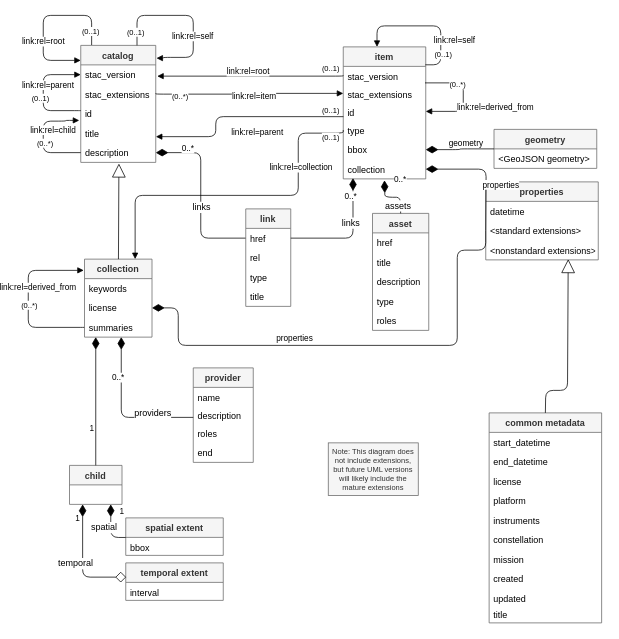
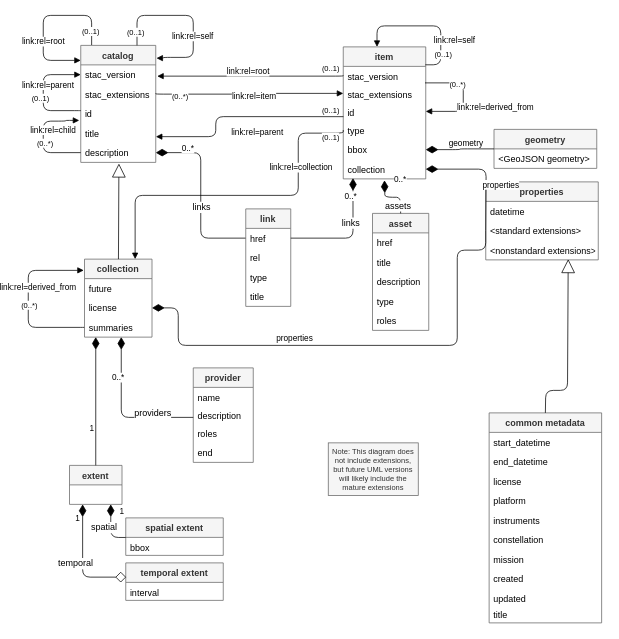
node "keywords": label "keywords" -> "future"
node "child": label "child" -> "extent"
